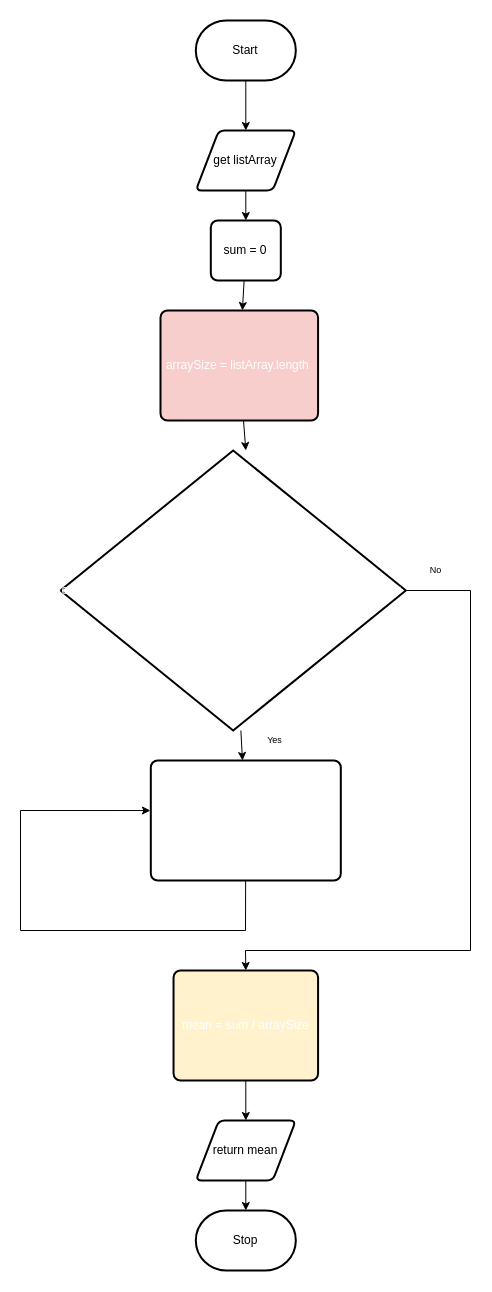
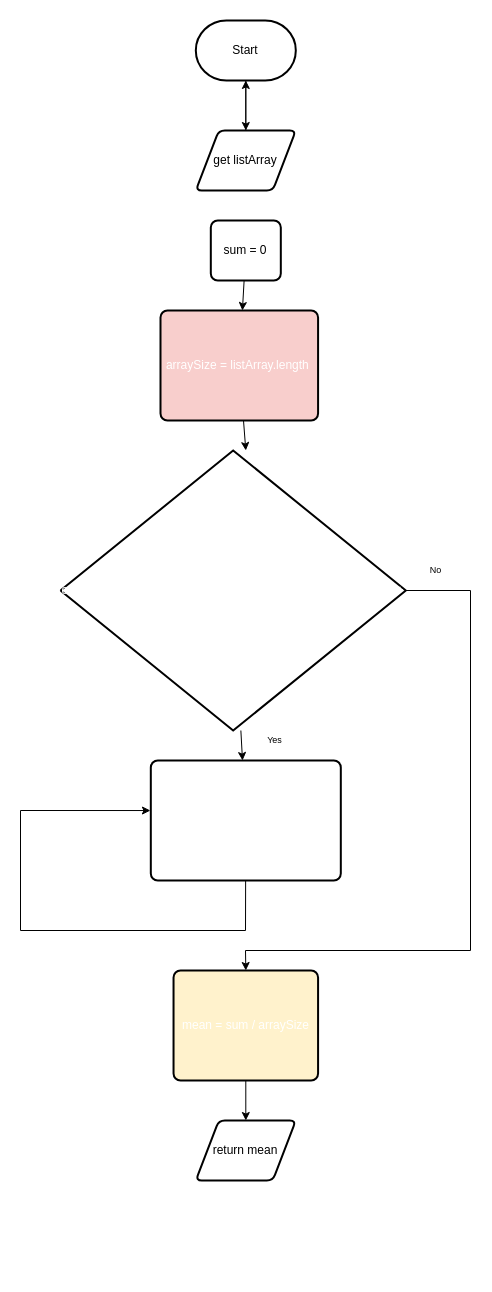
edge "get listArray" -> "sum = 0": now "get listArray" -> "Start"
edge "return mean" -> "Stop": removed
node "Stop": removed
